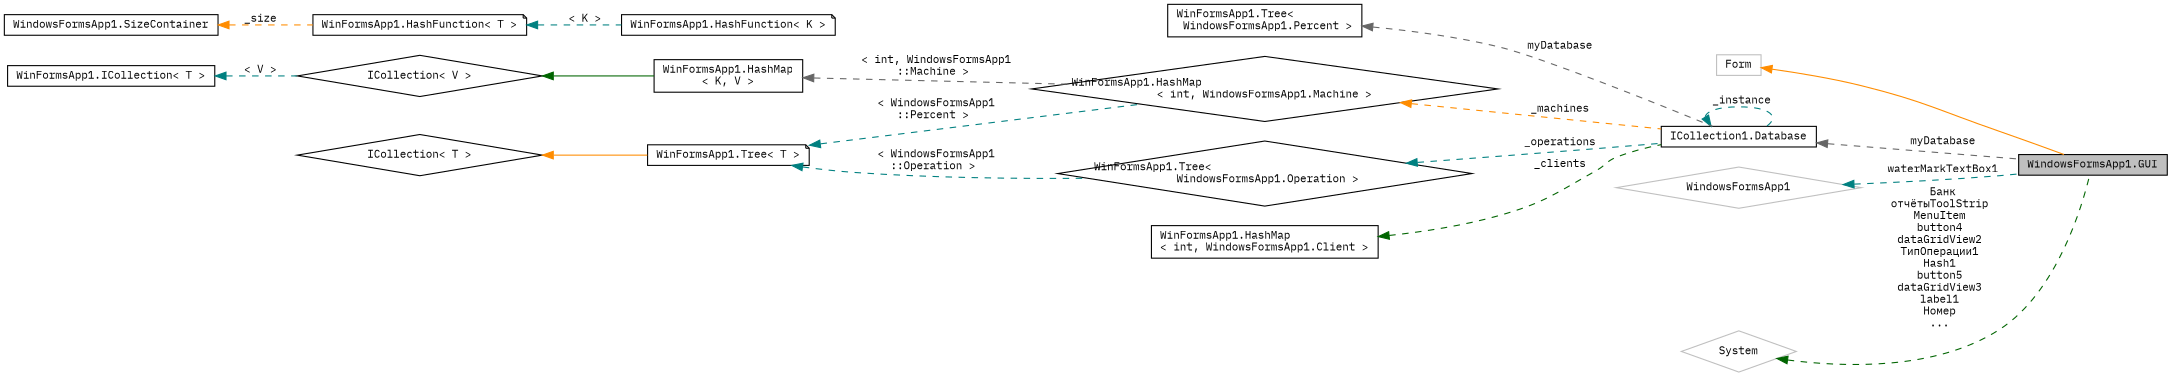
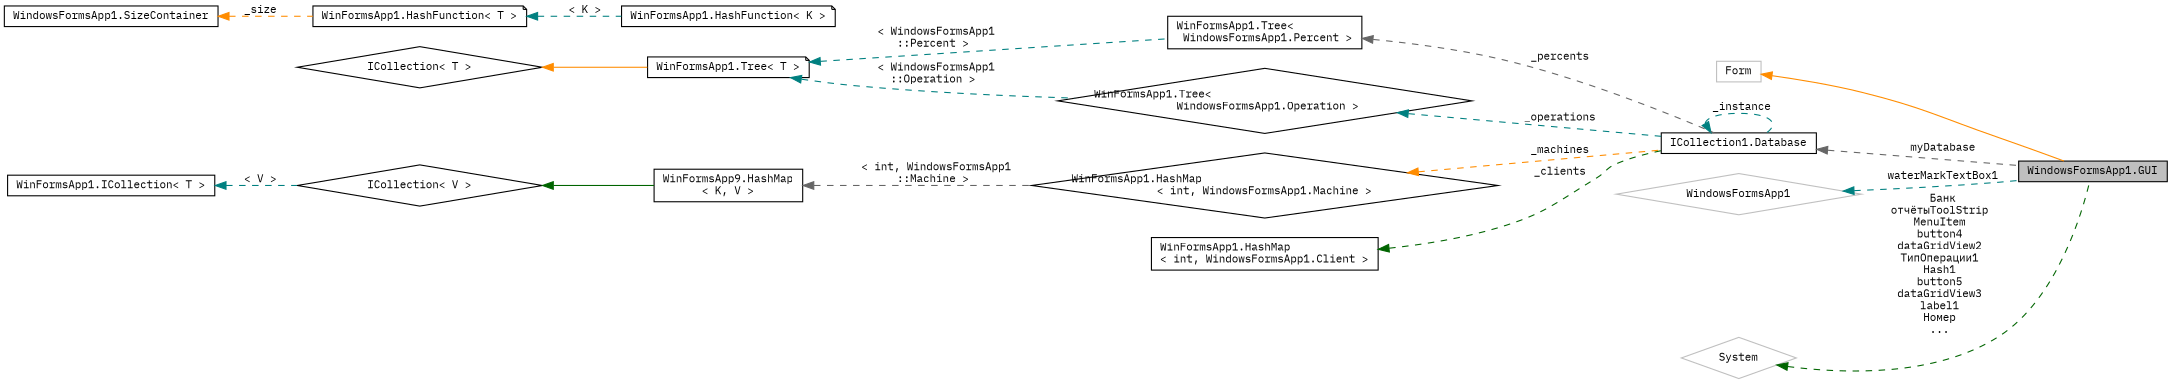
edge "ICollection1.Database" -> "WinFormsApp1.Tree< WindowsFormsApp1.Percent >": label " myDatabase" -> " _percents"
node "WinFormsApp1.HashMap < K, V >": label "WinFormsApp1.HashMap < K, V >" -> "WinFormsApp9.HashMap < K, V >"
edge "WinFormsApp1.HashMap < int, WindowsFormsApp1.Machine >" -> "WinFormsApp1.Tree< T >": now "WinFormsApp1.Tree< WindowsFormsApp1.Percent >" -> "WinFormsApp1.Tree< T >"
